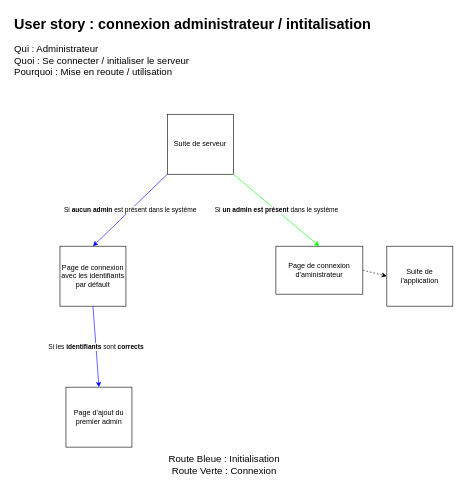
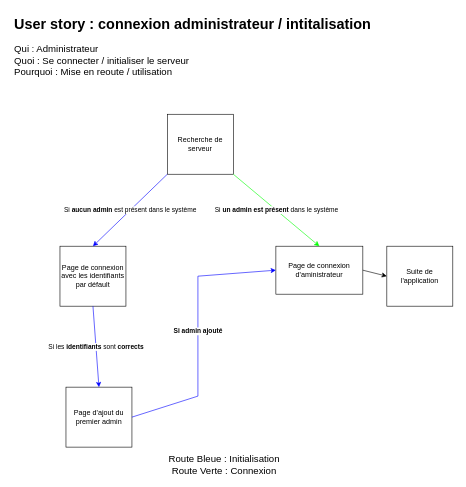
node "Suite de serveur": label "Suite de serveur" -> "Recherche de serveur"
edge "Page de connexion d'aministrateur" -> "Suite de l'application": style dashed -> solid
edge "Page d'ajout du premier admin" -> "Page de connexion d'aministrateur": added, label "Si admin ajouté"
